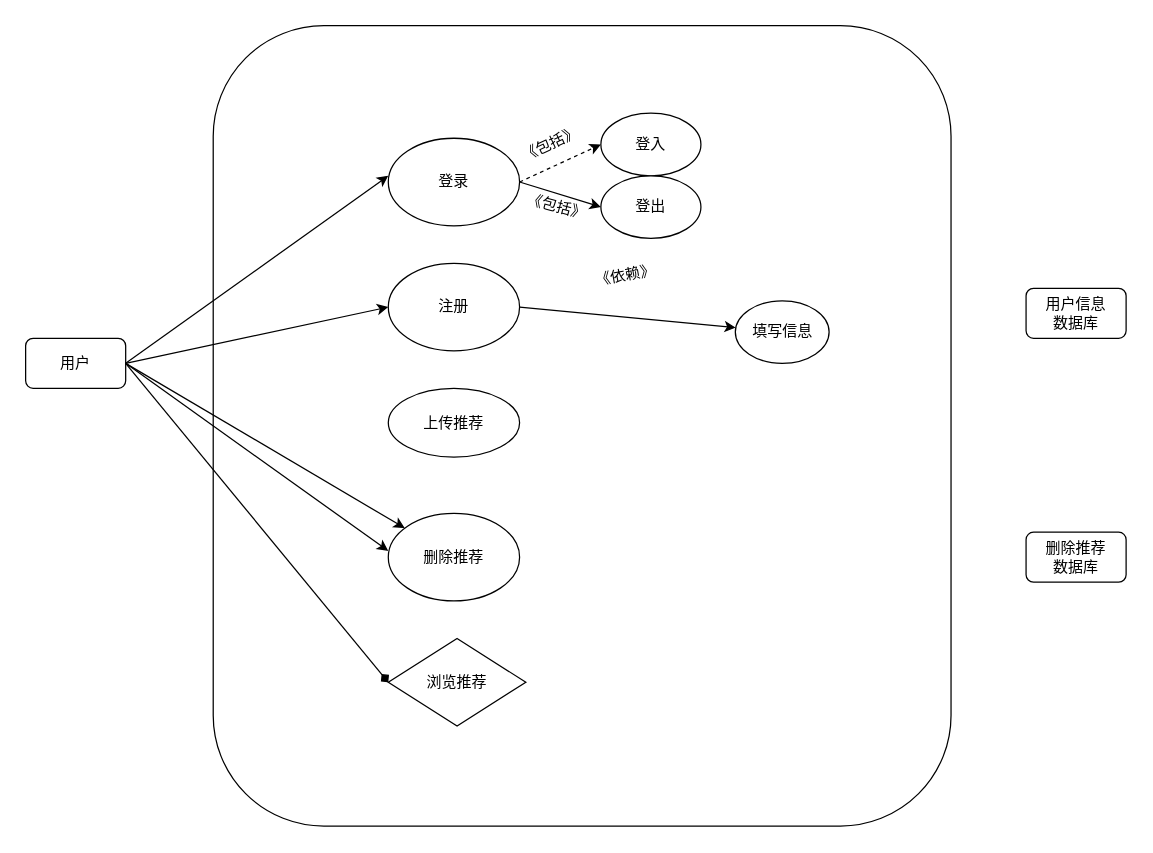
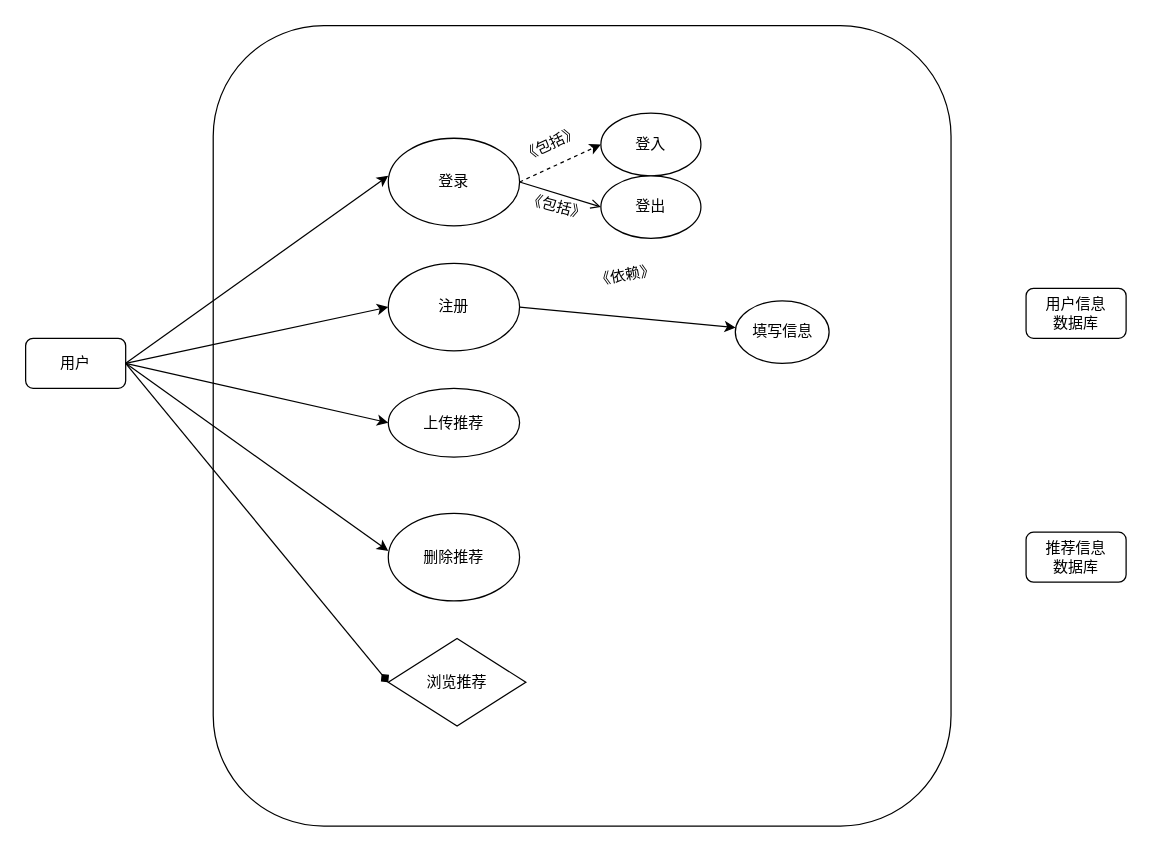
edge "登录" -> "登出": arrowhead classic -> open
edge "用户" -> "删除推荐": now "用户" -> "上传推荐"
node "删除推荐 数据库": label "删除推荐 数据库" -> "推荐信息 数据库"
